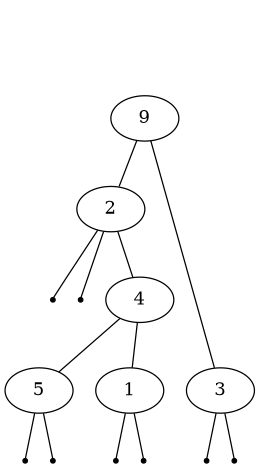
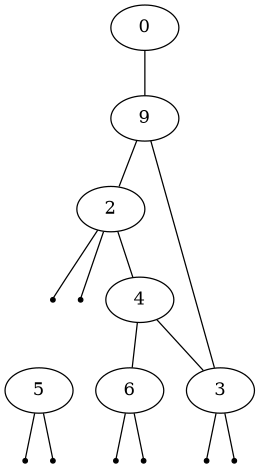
node "0": added
edge "4" -- "5": now "4" -- "3"
node "1": label "1" -> "6"
